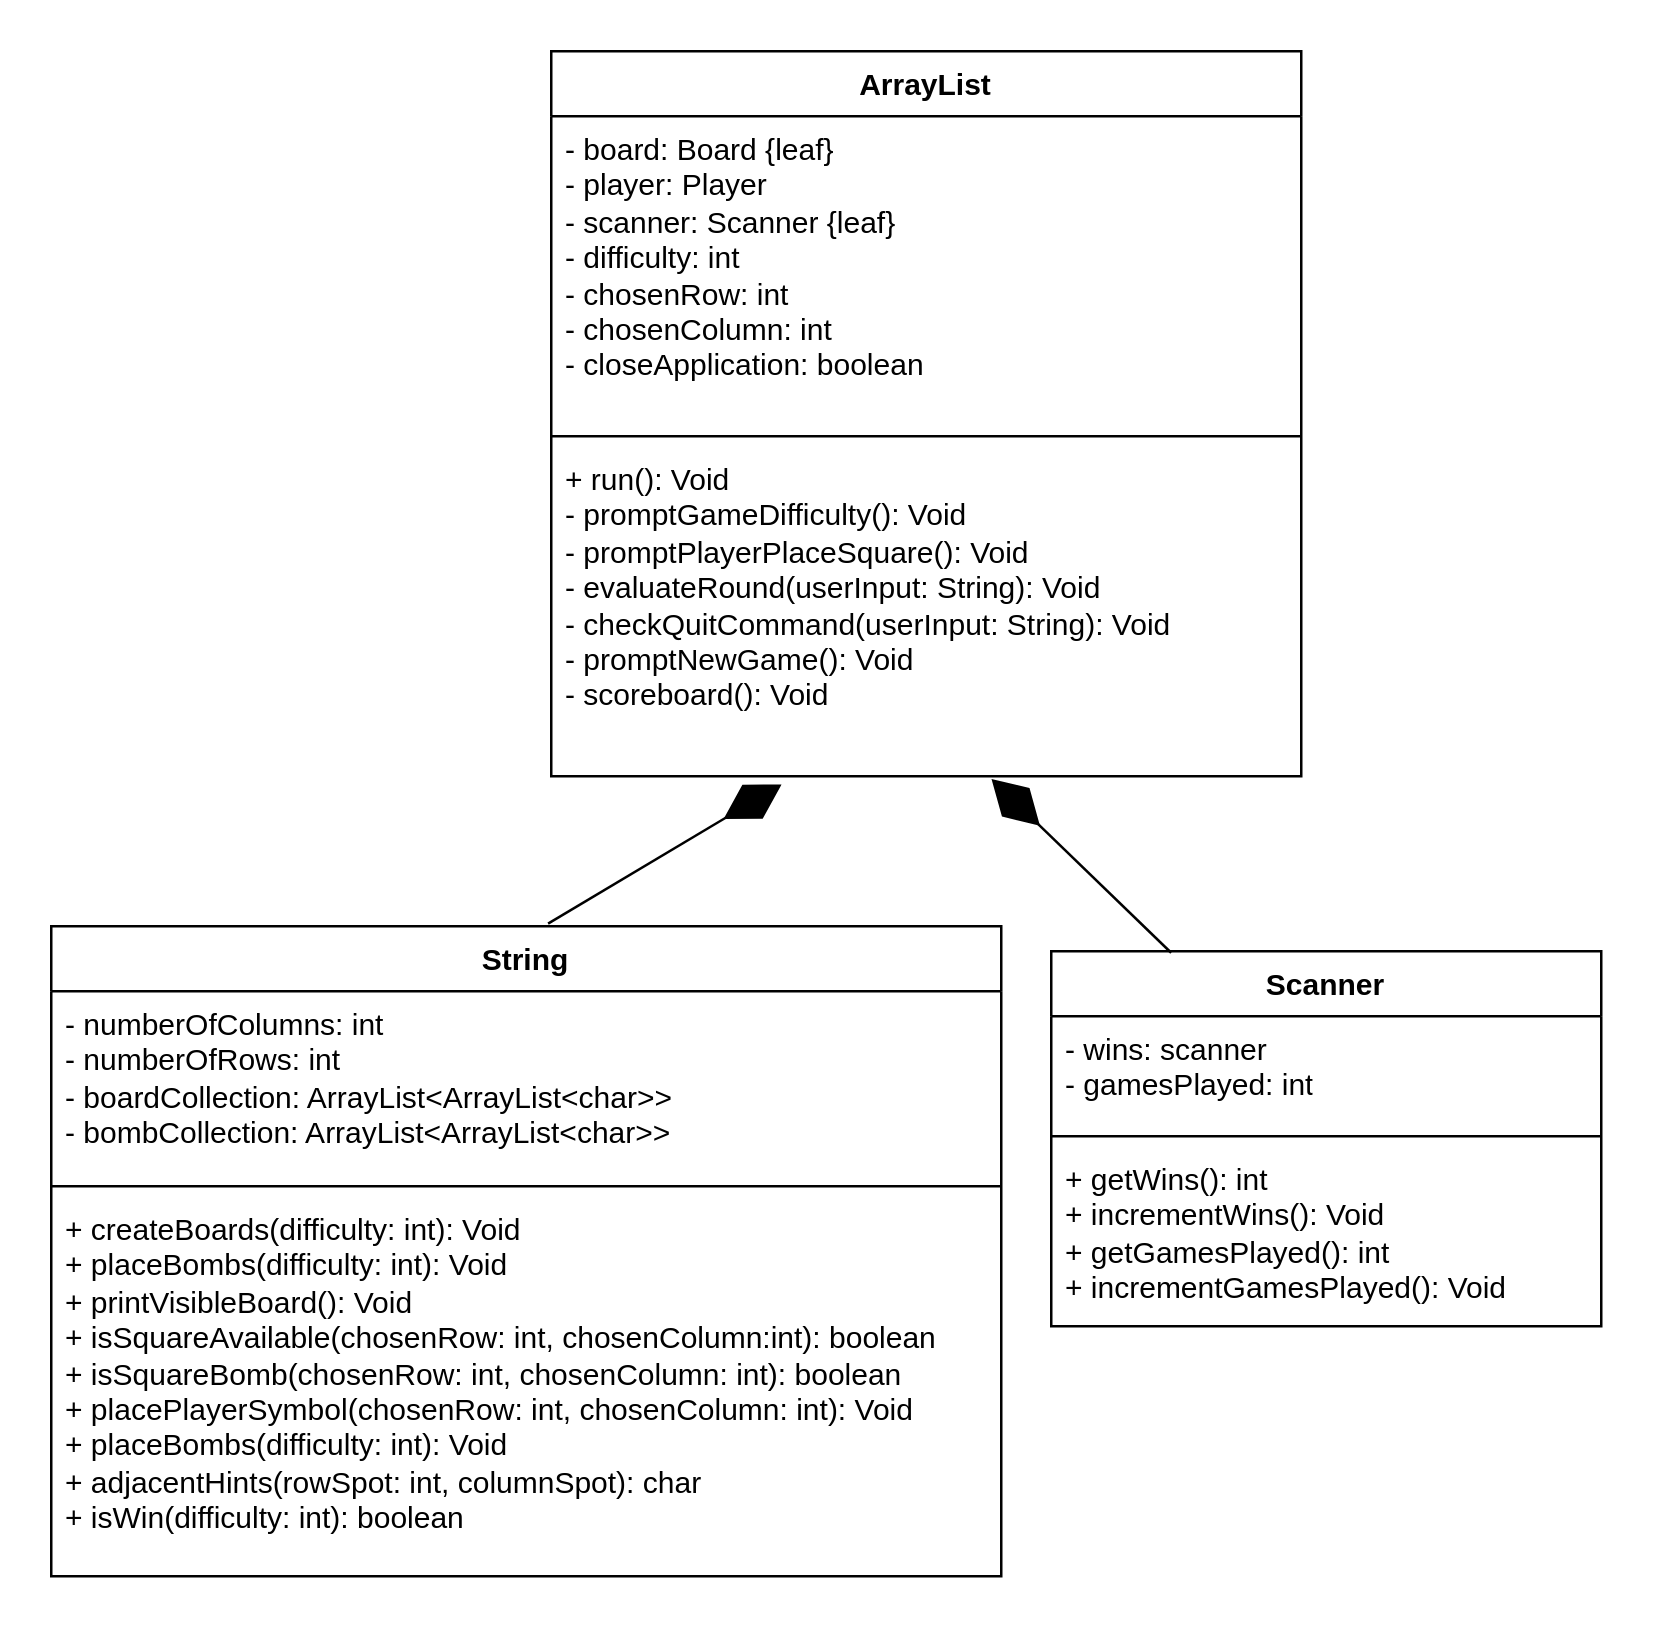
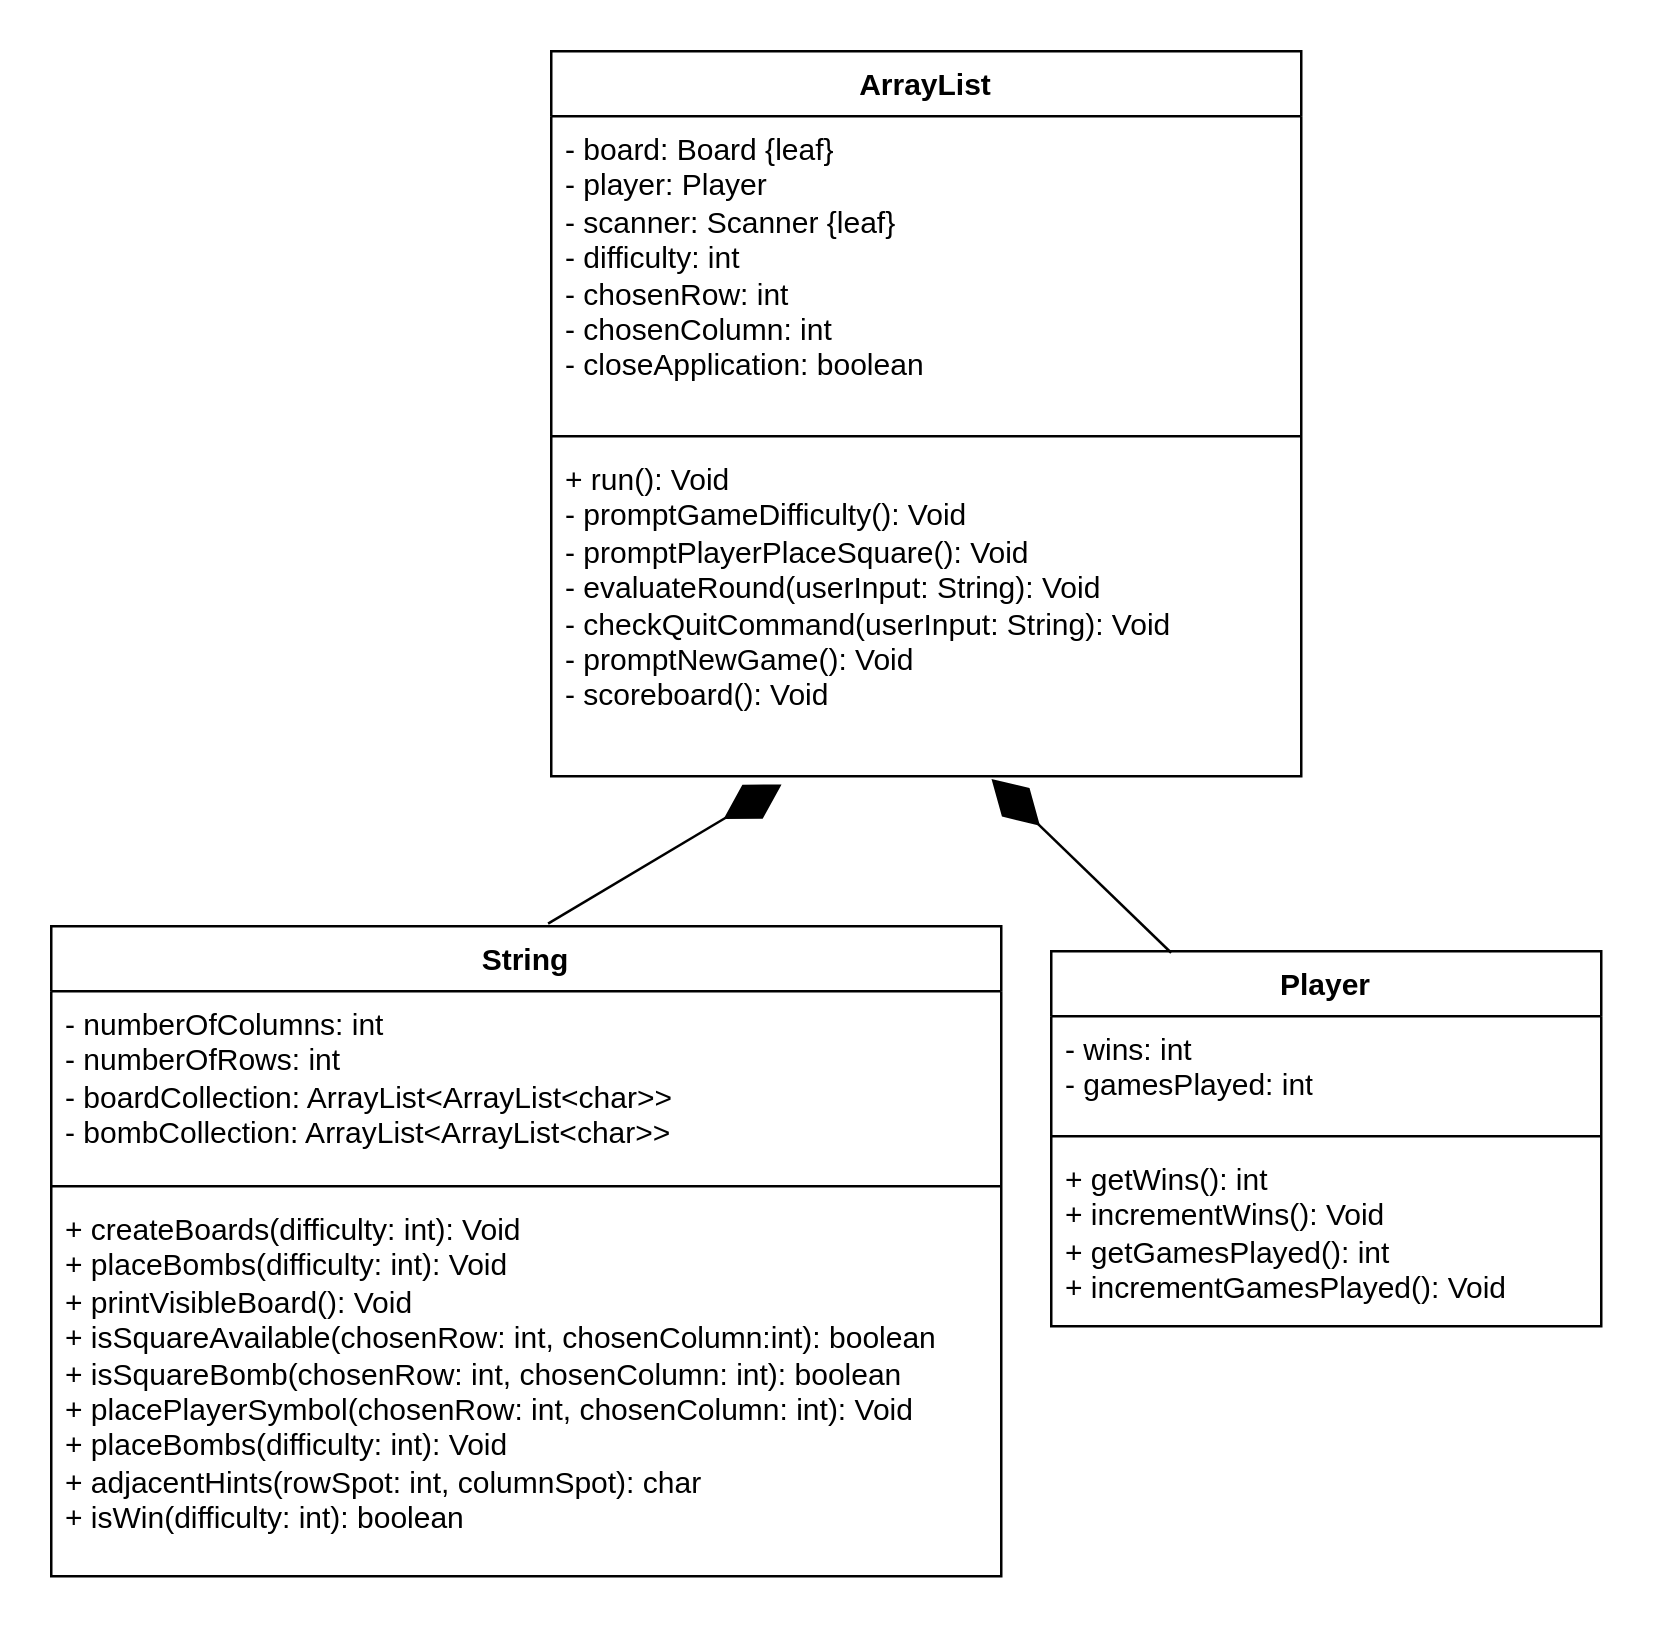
node "Scanner": label "Scanner" -> "Player"
node "- wins: scanner - gamesPlayed: int": label "- wins: scanner - gamesPlayed: int" -> "- wins: int - gamesPlayed: int"
